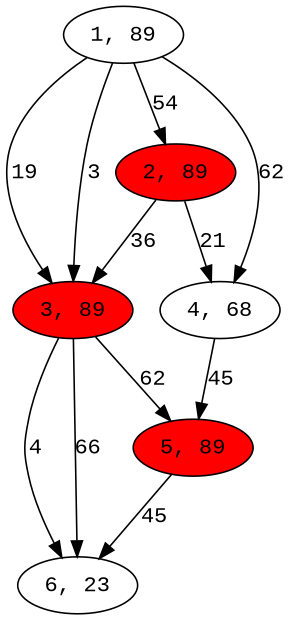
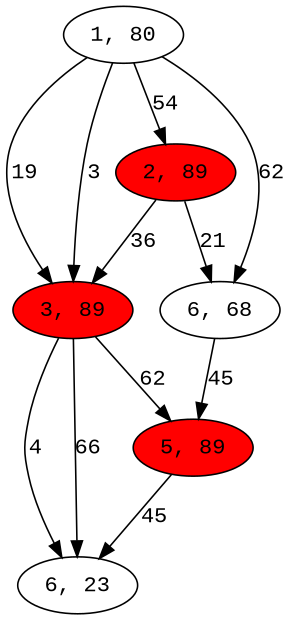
node "1, 89": label "1, 89" -> "1, 80"
node "4, 68": label "4, 68" -> "6, 68"
